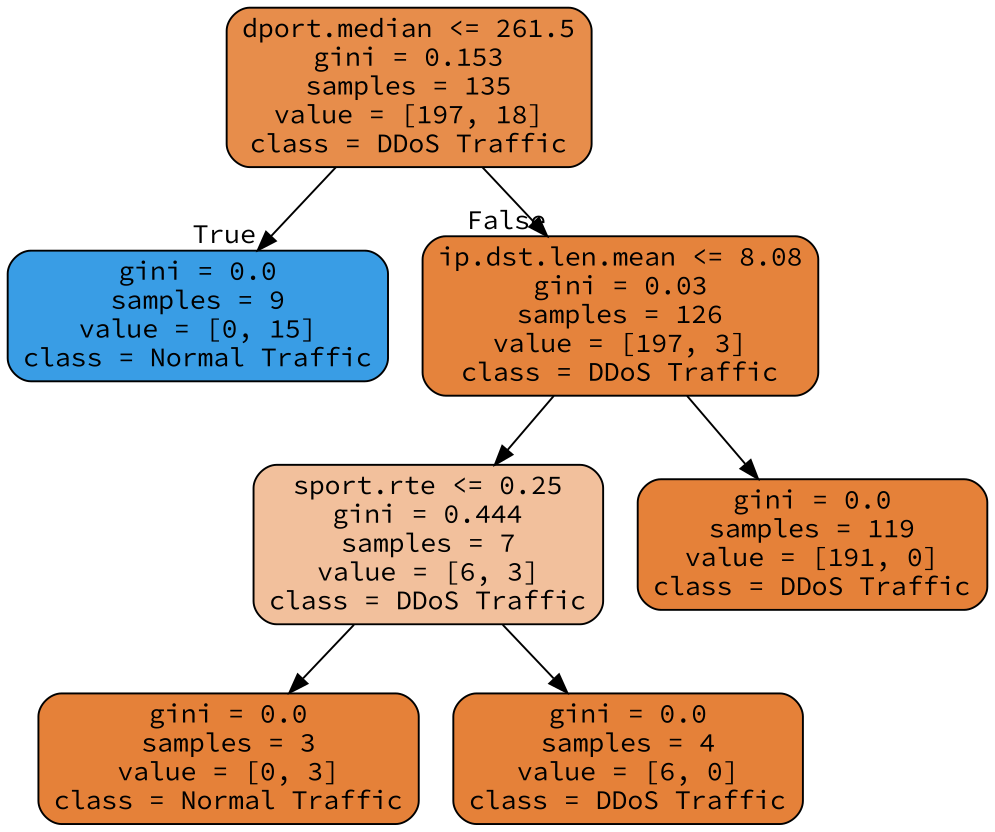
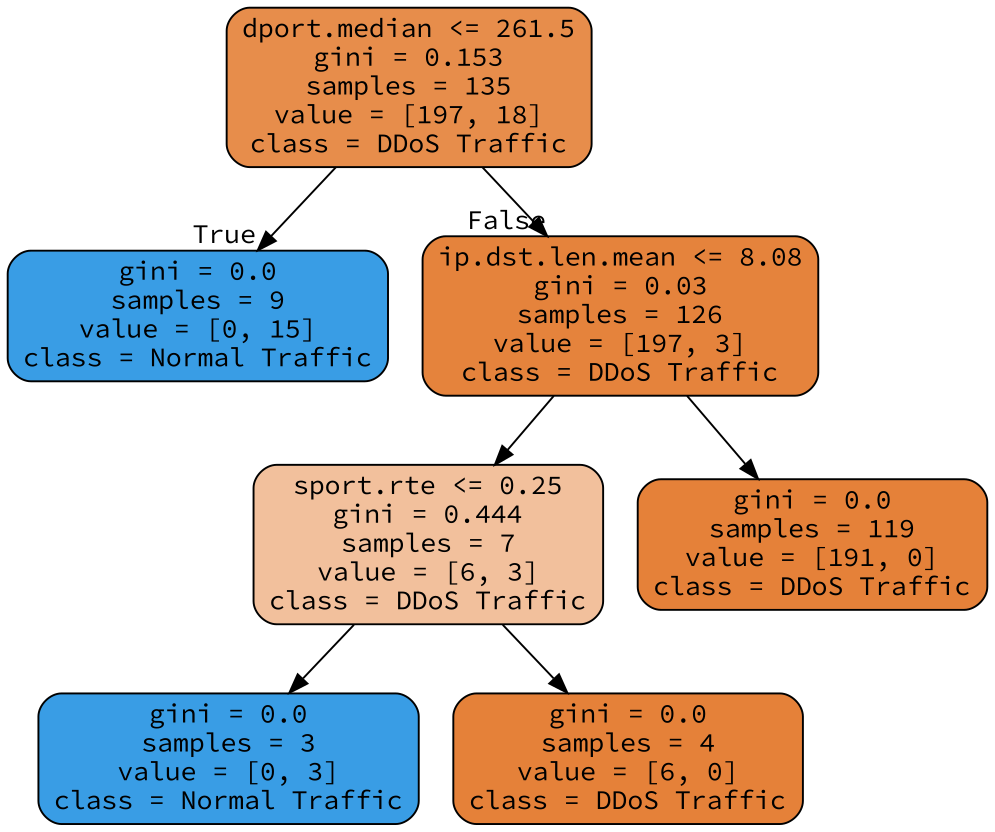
node "gini = 0.0 samples = 3 value = [0, 3] class = Normal Traffic": fillcolor #e58139 -> #399de5
